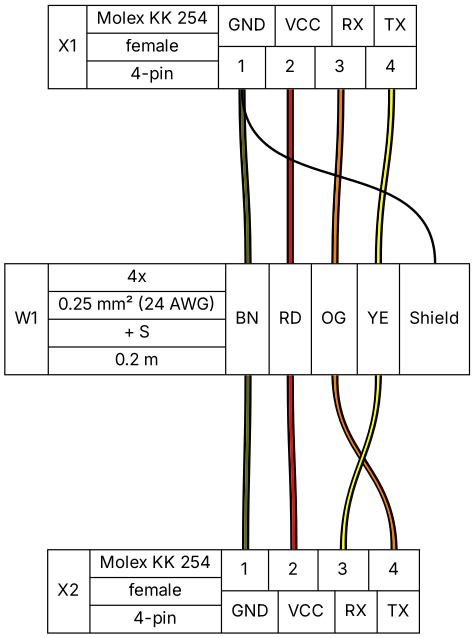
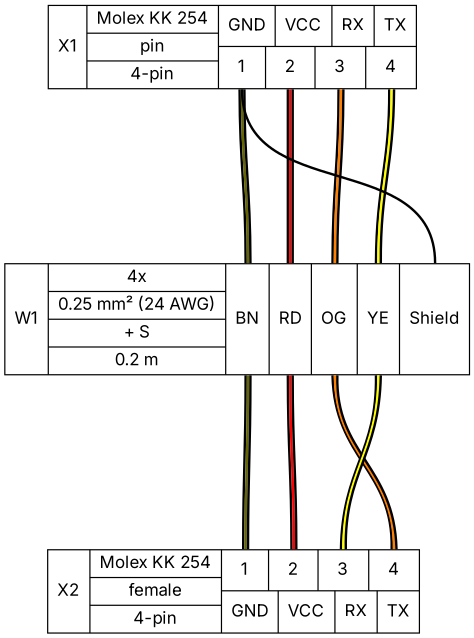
node "X1": text "female" -> "pin"
